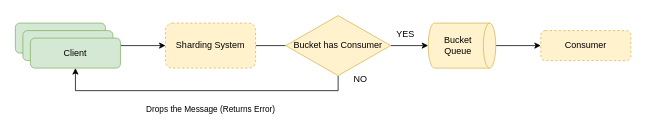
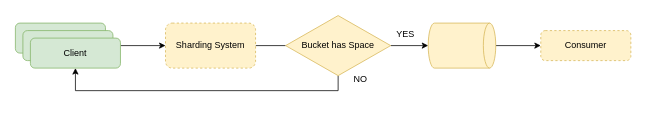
node "Bucket has Consumer": label "Bucket has Consumer" -> "Bucket has Space"
node "Bucket Queue": removed
node "Drops the Message (Returns Error)": removed
